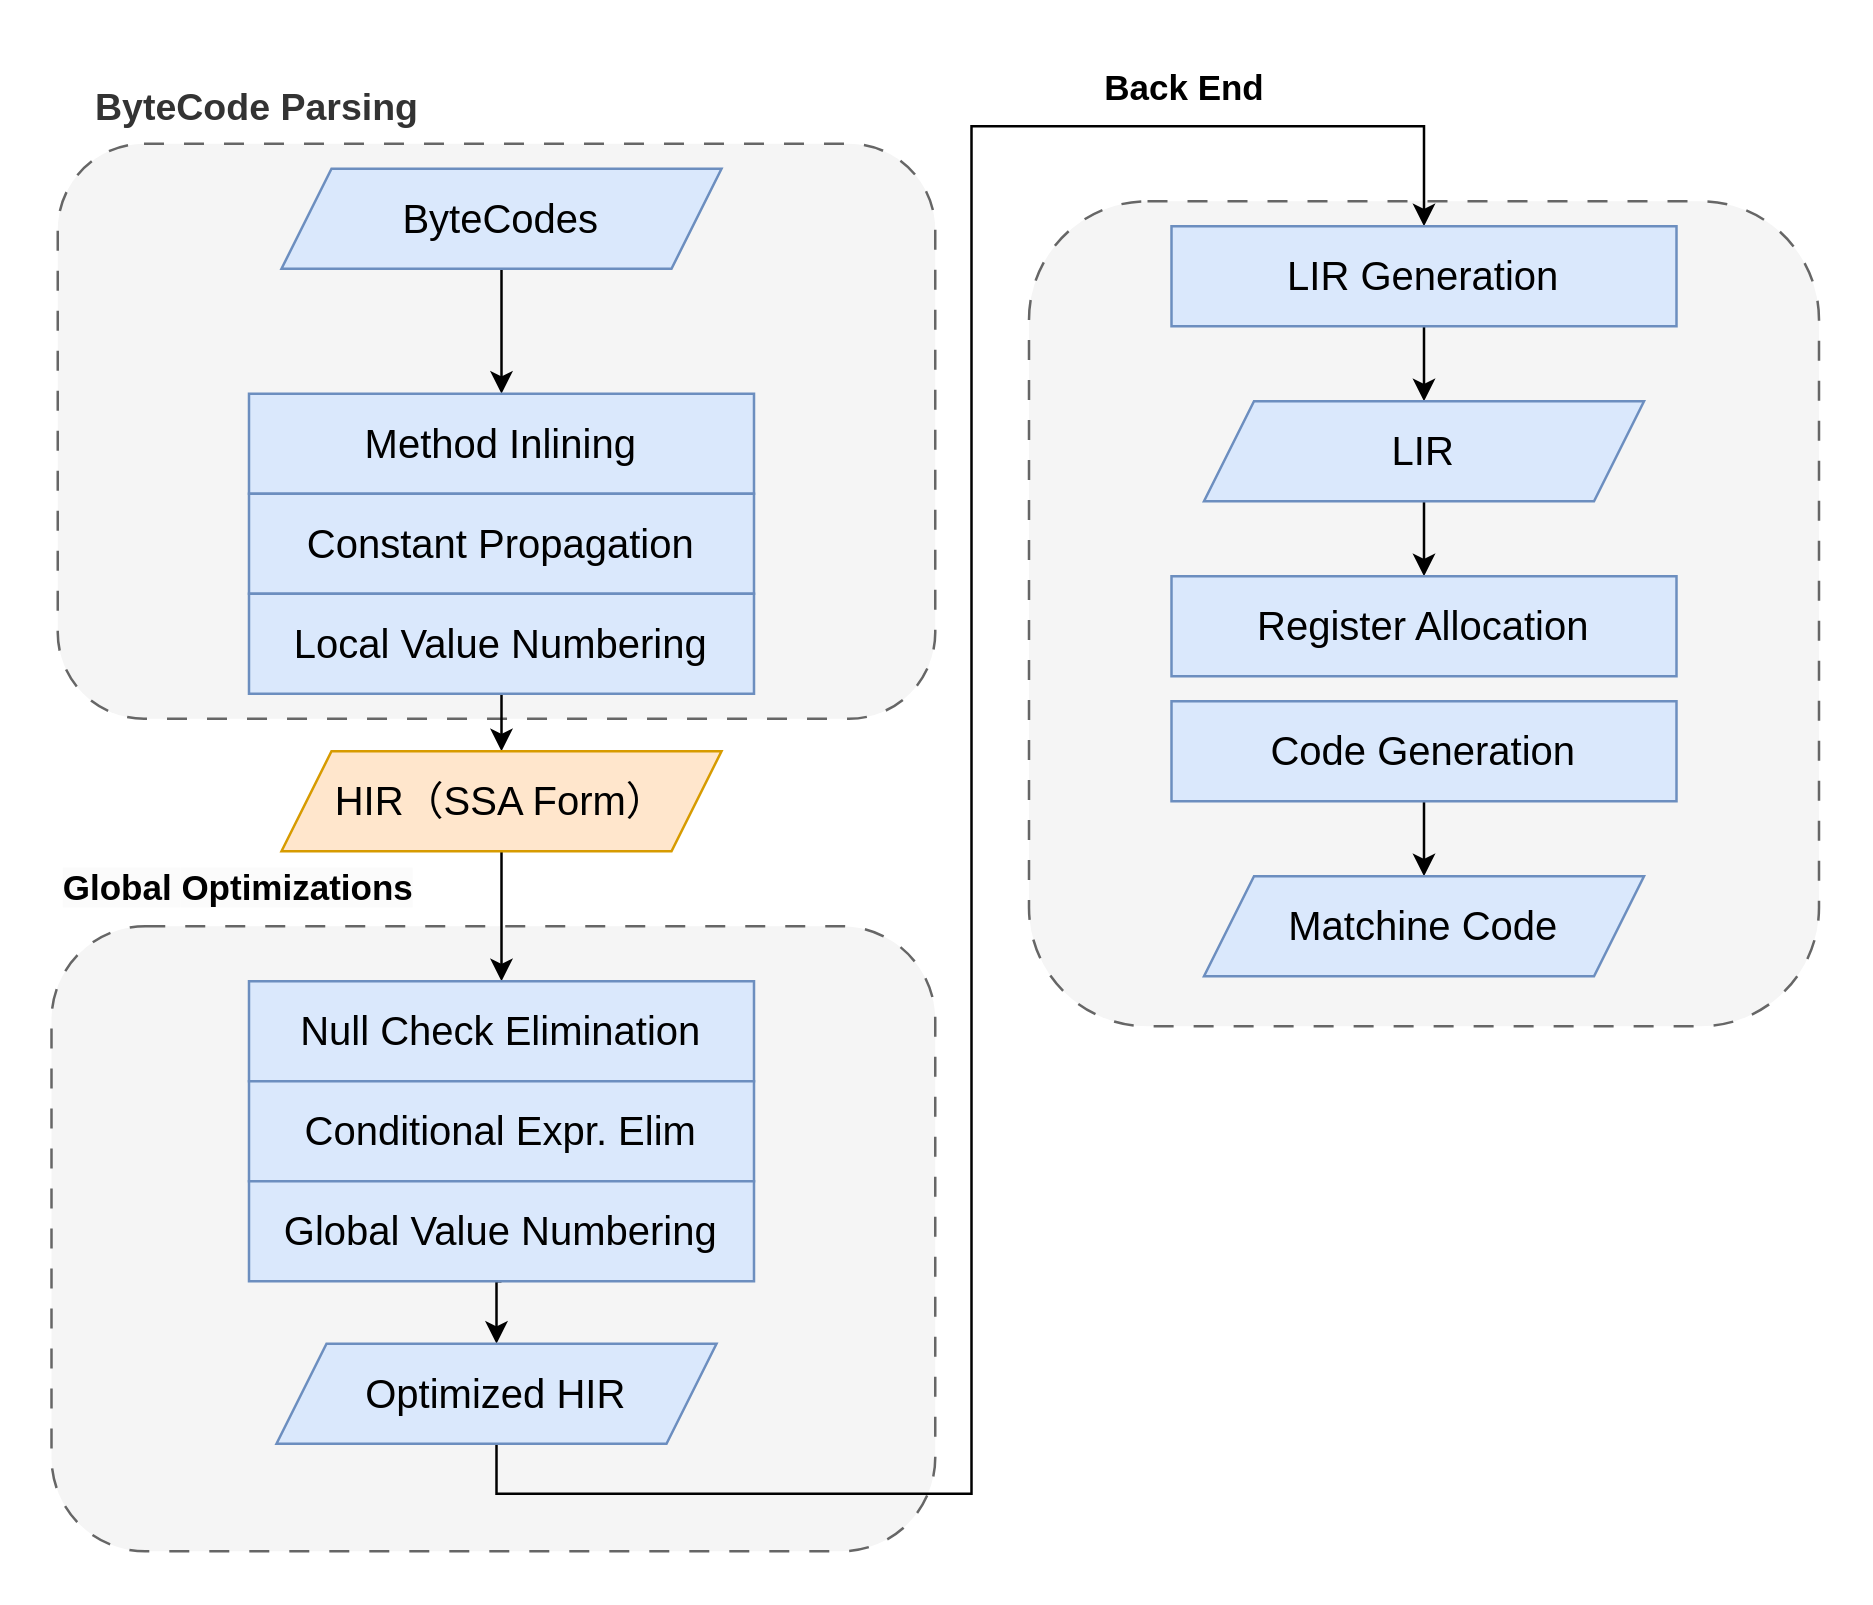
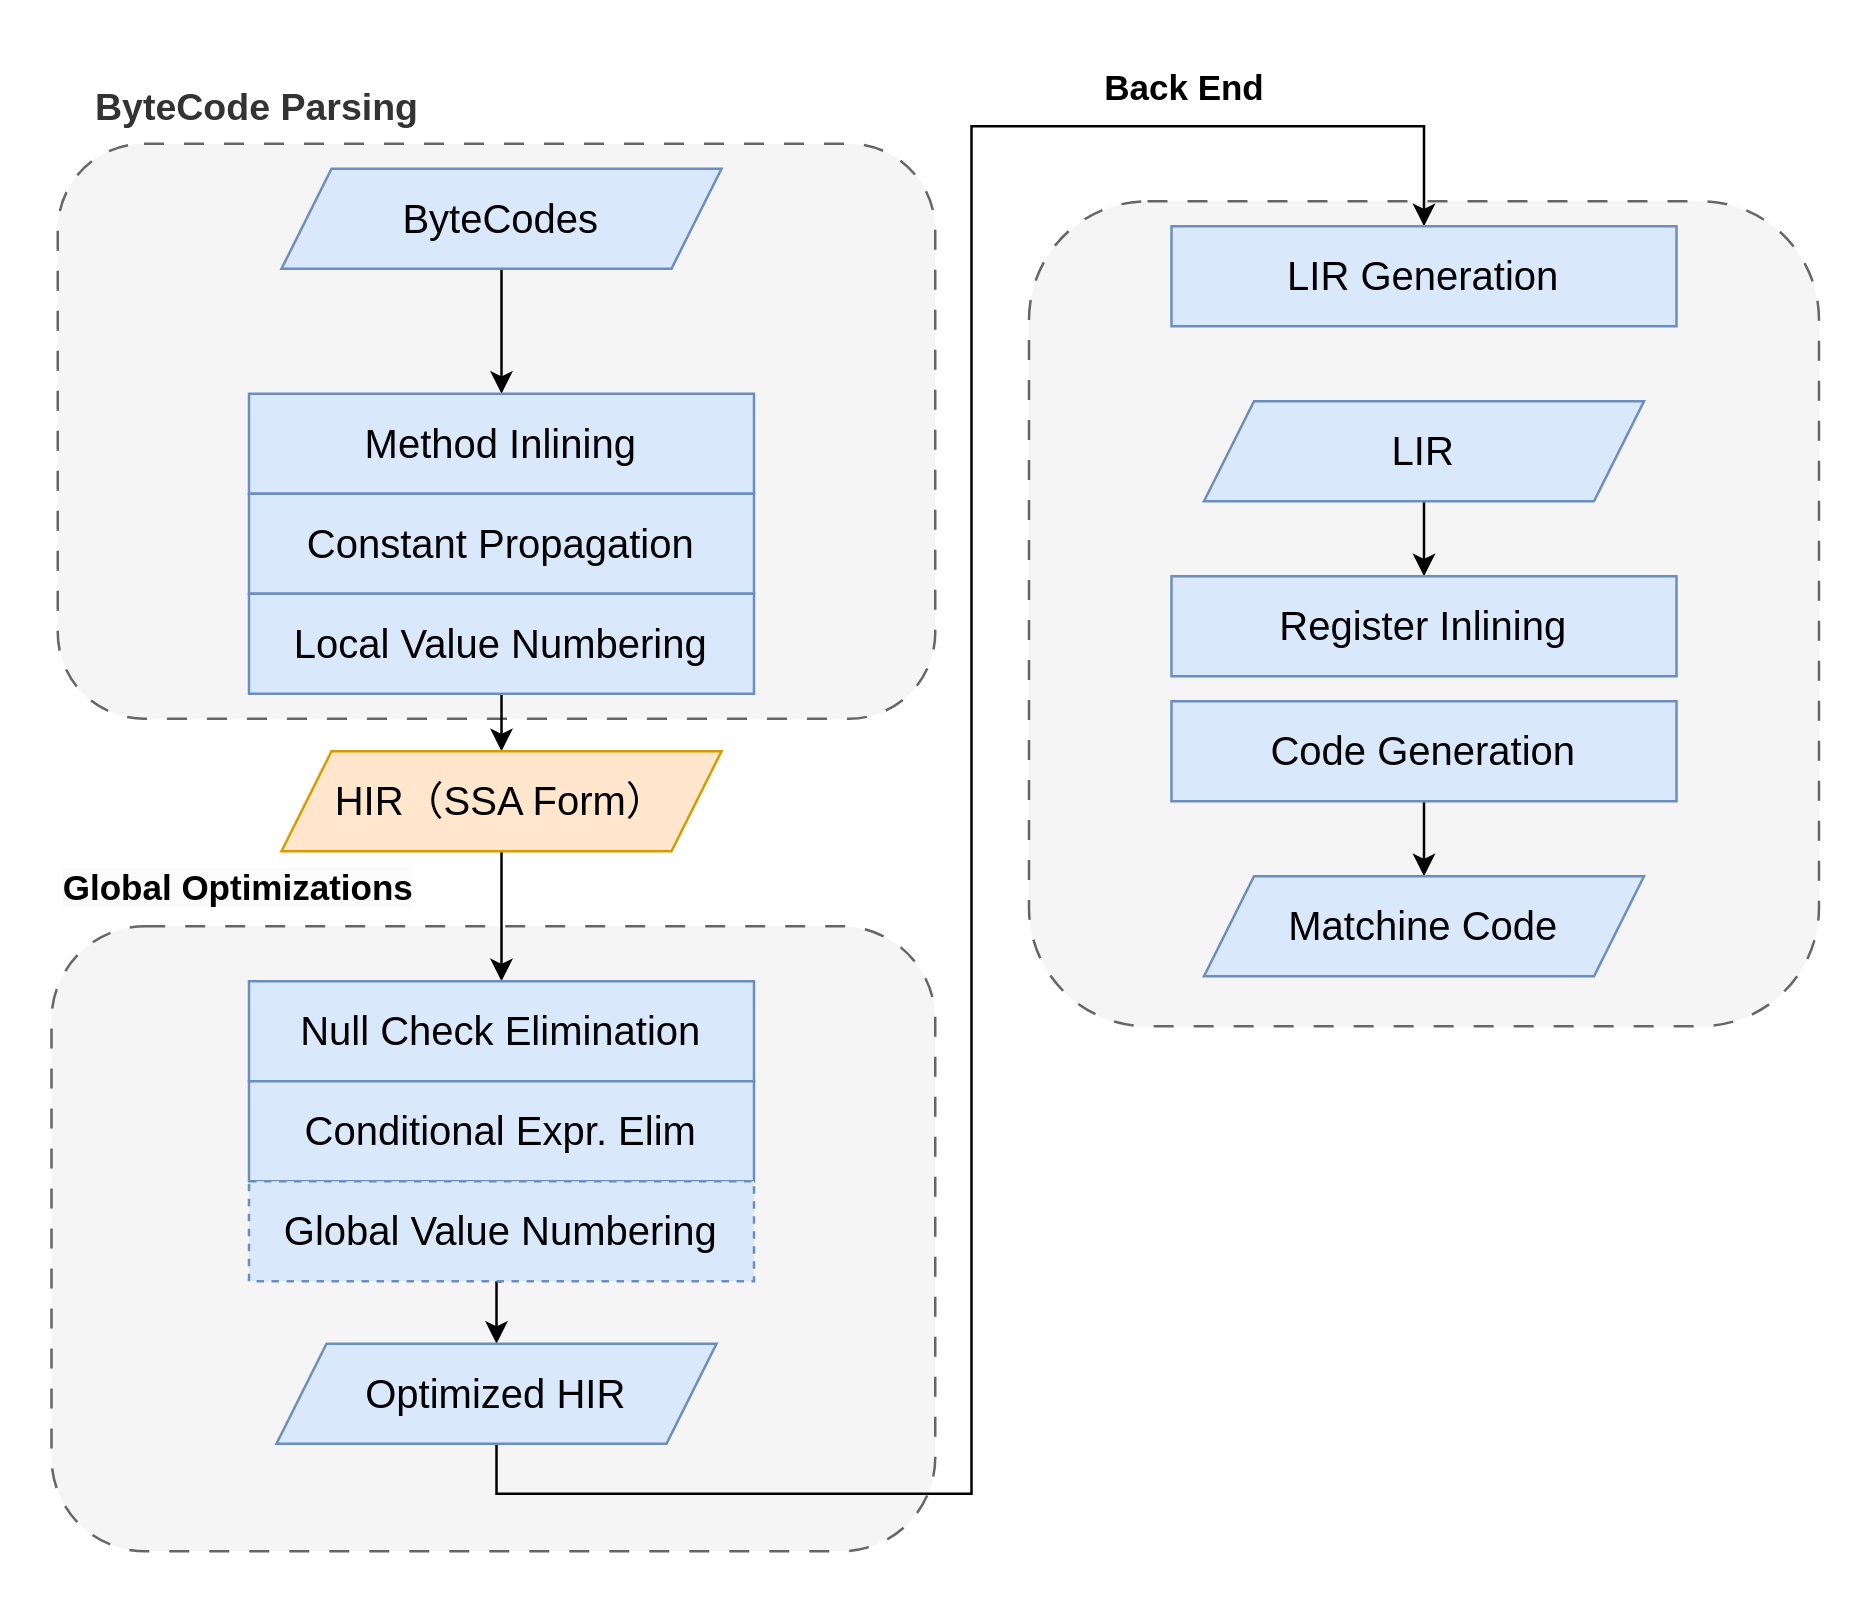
edge "LIR Generation" -> "LIR": removed
node "Register Allocation": label "Register Allocation" -> "Register Inlining"
node "Global Value Numbering": style solid -> dashed
